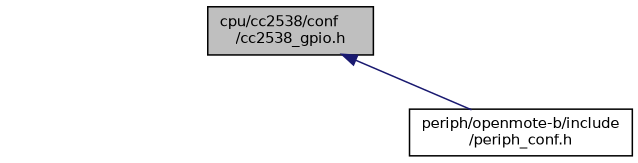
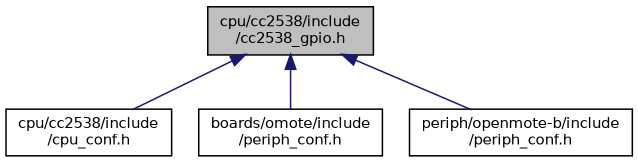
node "cpu/cc2538/conf /cc2538_gpio.h": label "cpu/cc2538/conf /cc2538_gpio.h" -> "cpu/cc2538/include /cc2538_gpio.h"
node "cpu/cc2538/include /cpu_conf.h": added
node "boards/omote/include /periph_conf.h": added
